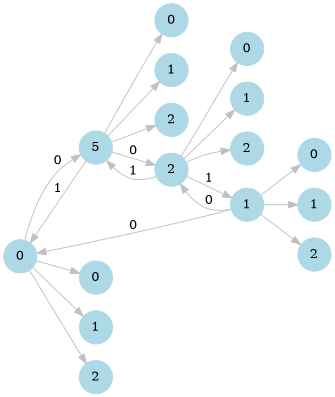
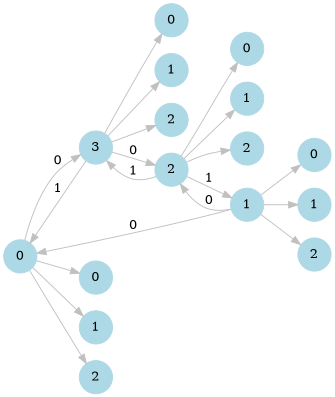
node "5": label "5" -> "3"
